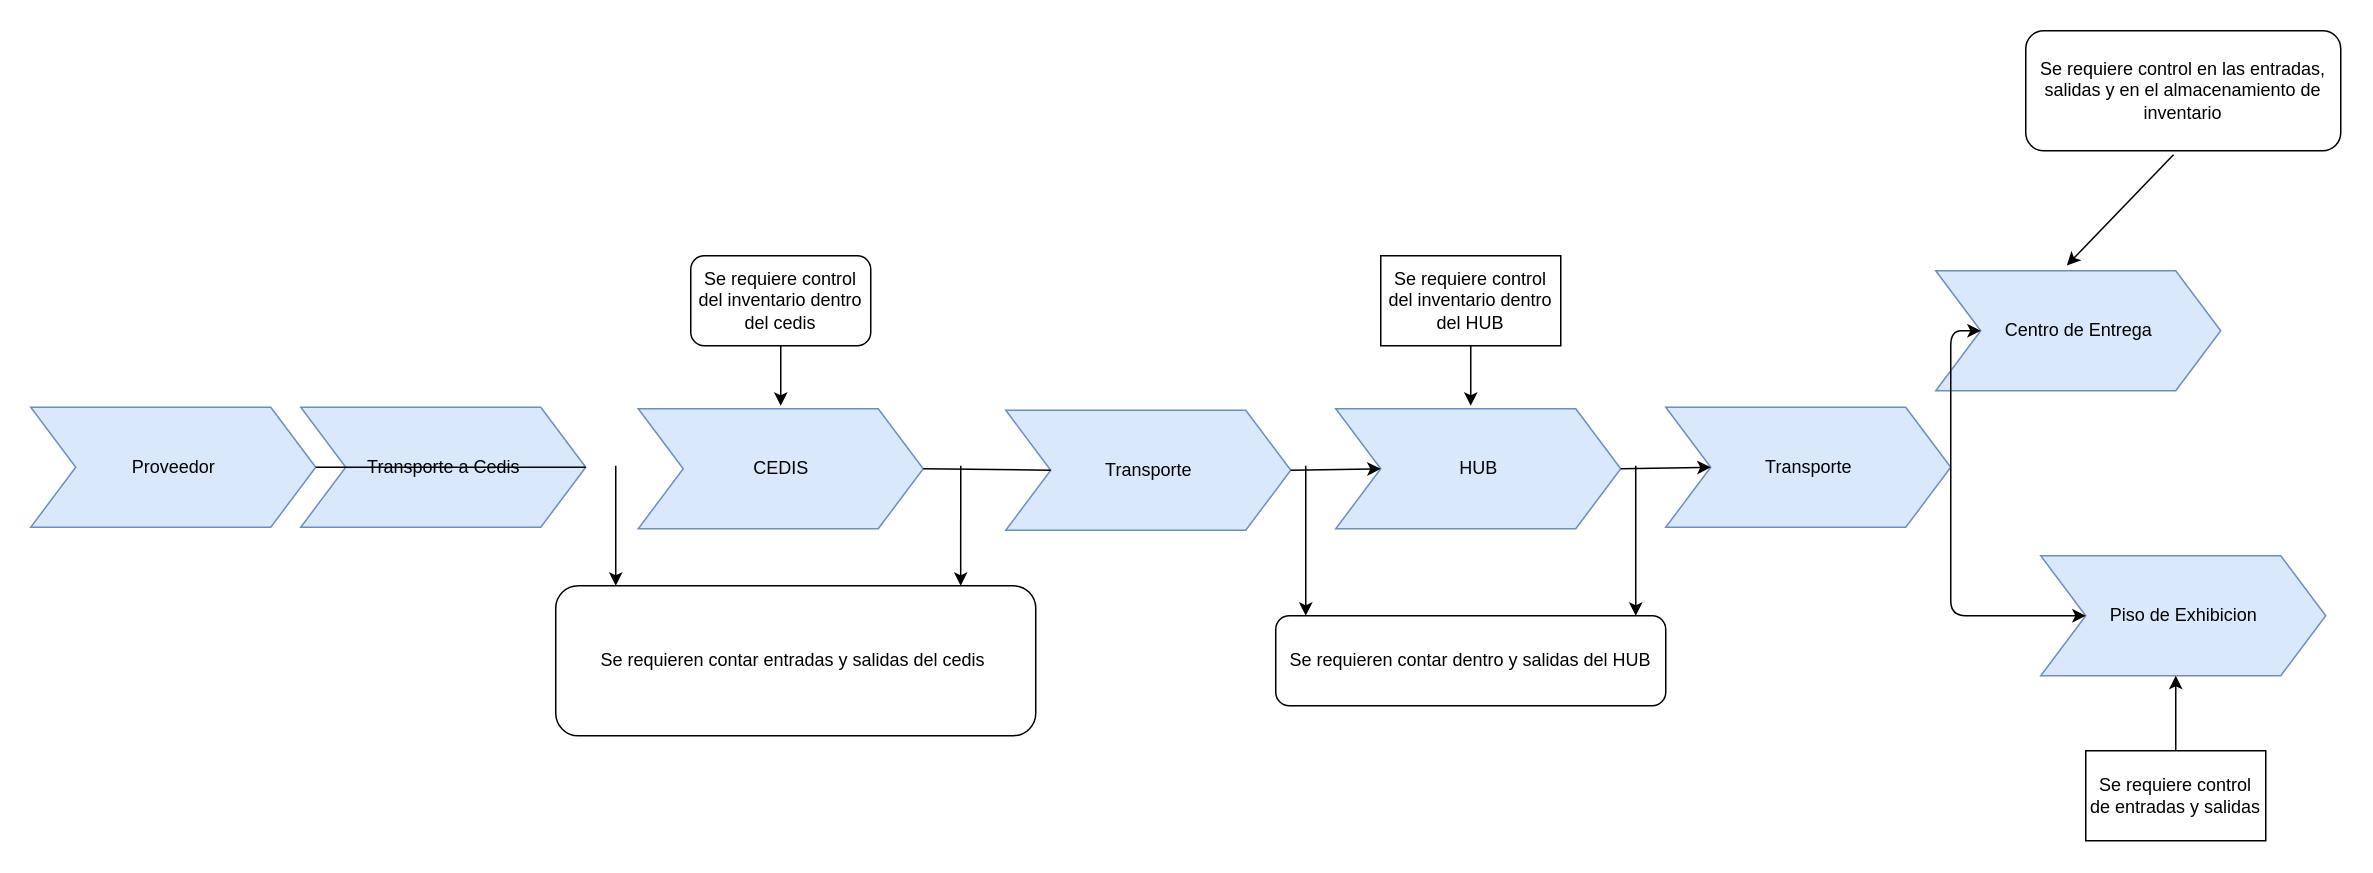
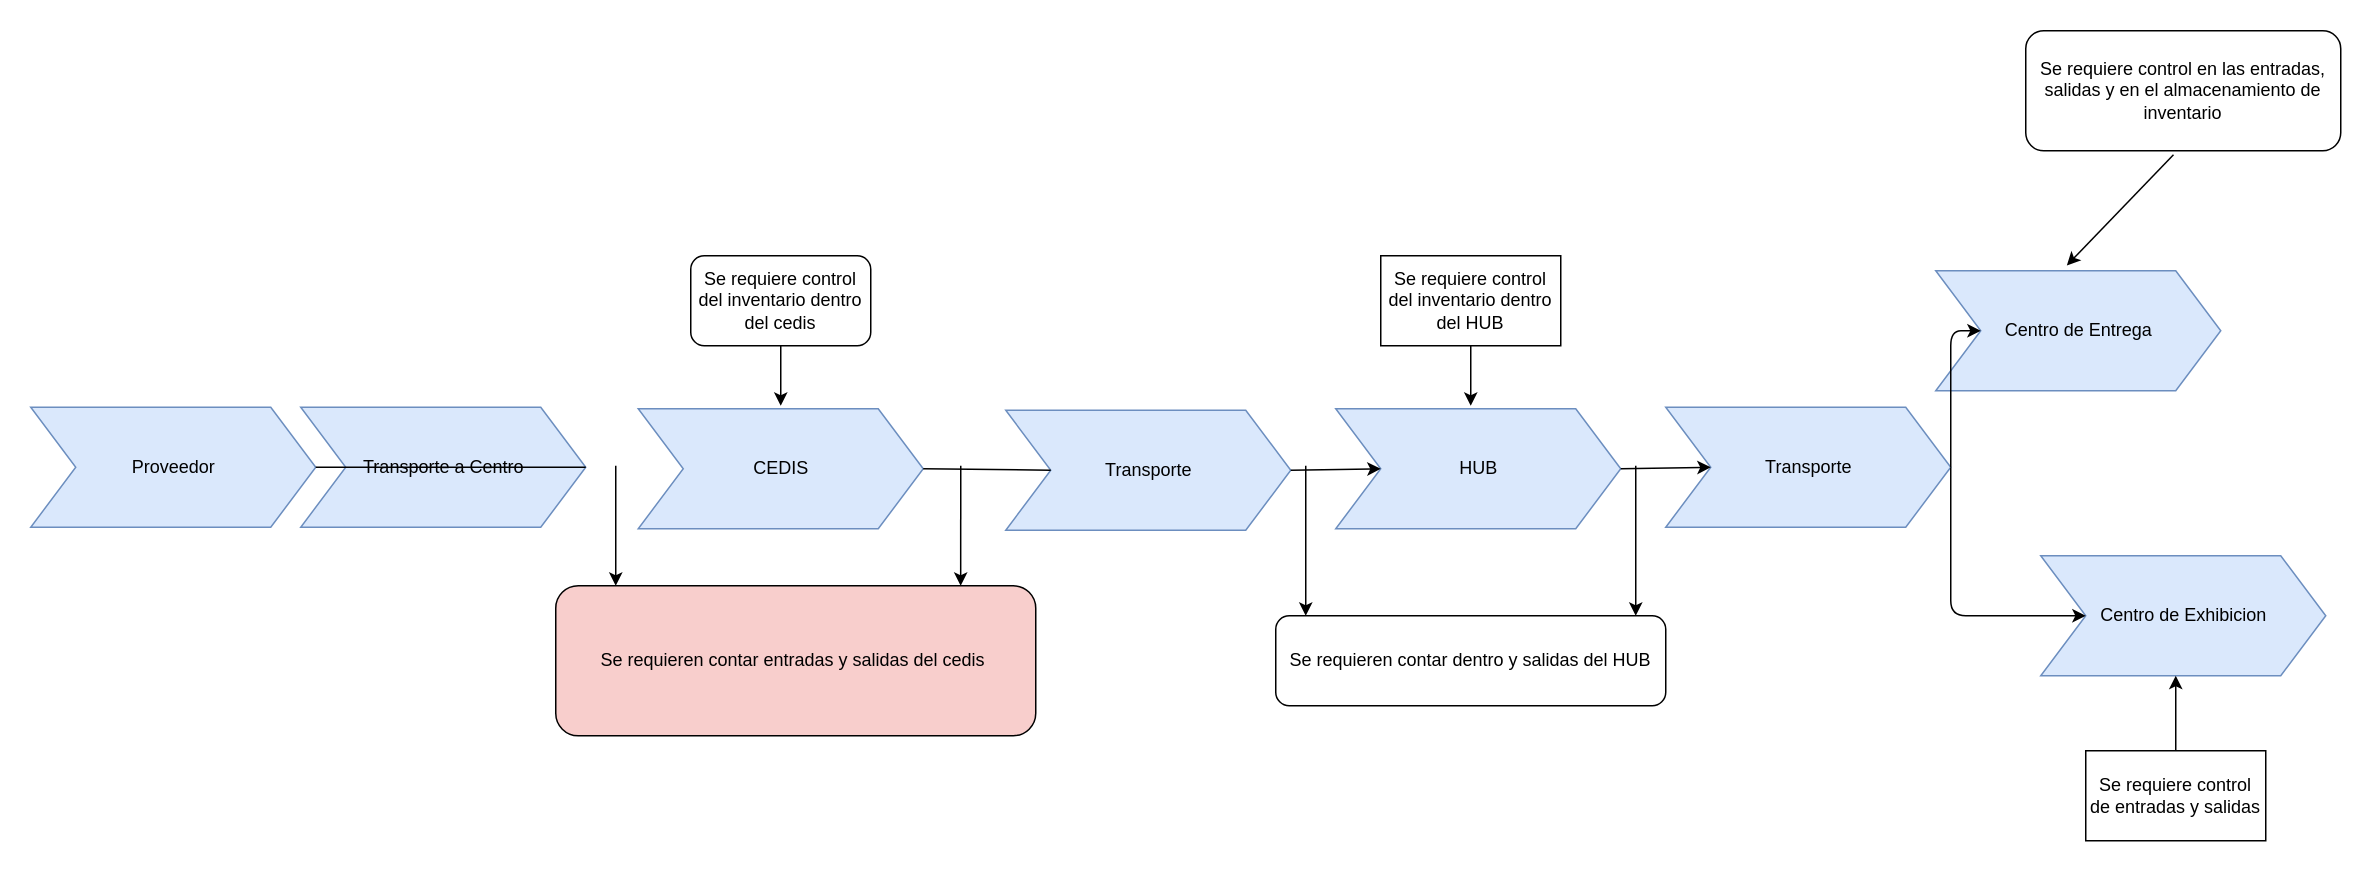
node "Transporte a Cedis": label "Transporte a Cedis" -> "Transporte a Centro"
node "Piso de Exhibicion": label "Piso de Exhibicion" -> "Centro de Exhibicion"
node "Se requieren contar entradas y salidas del cedis": fillcolor #ffffff -> #f8cecc
